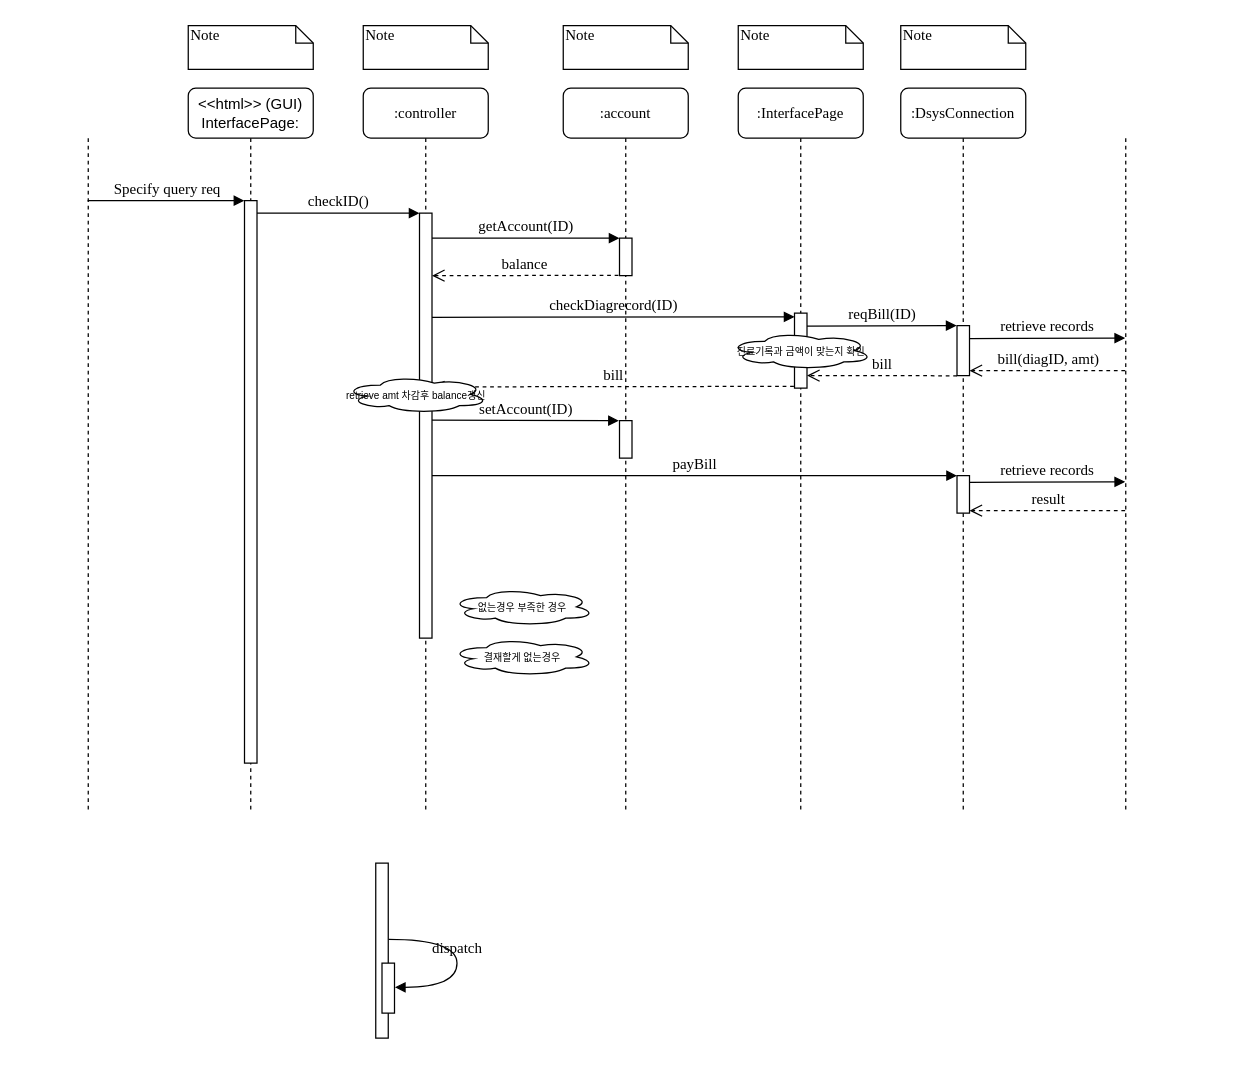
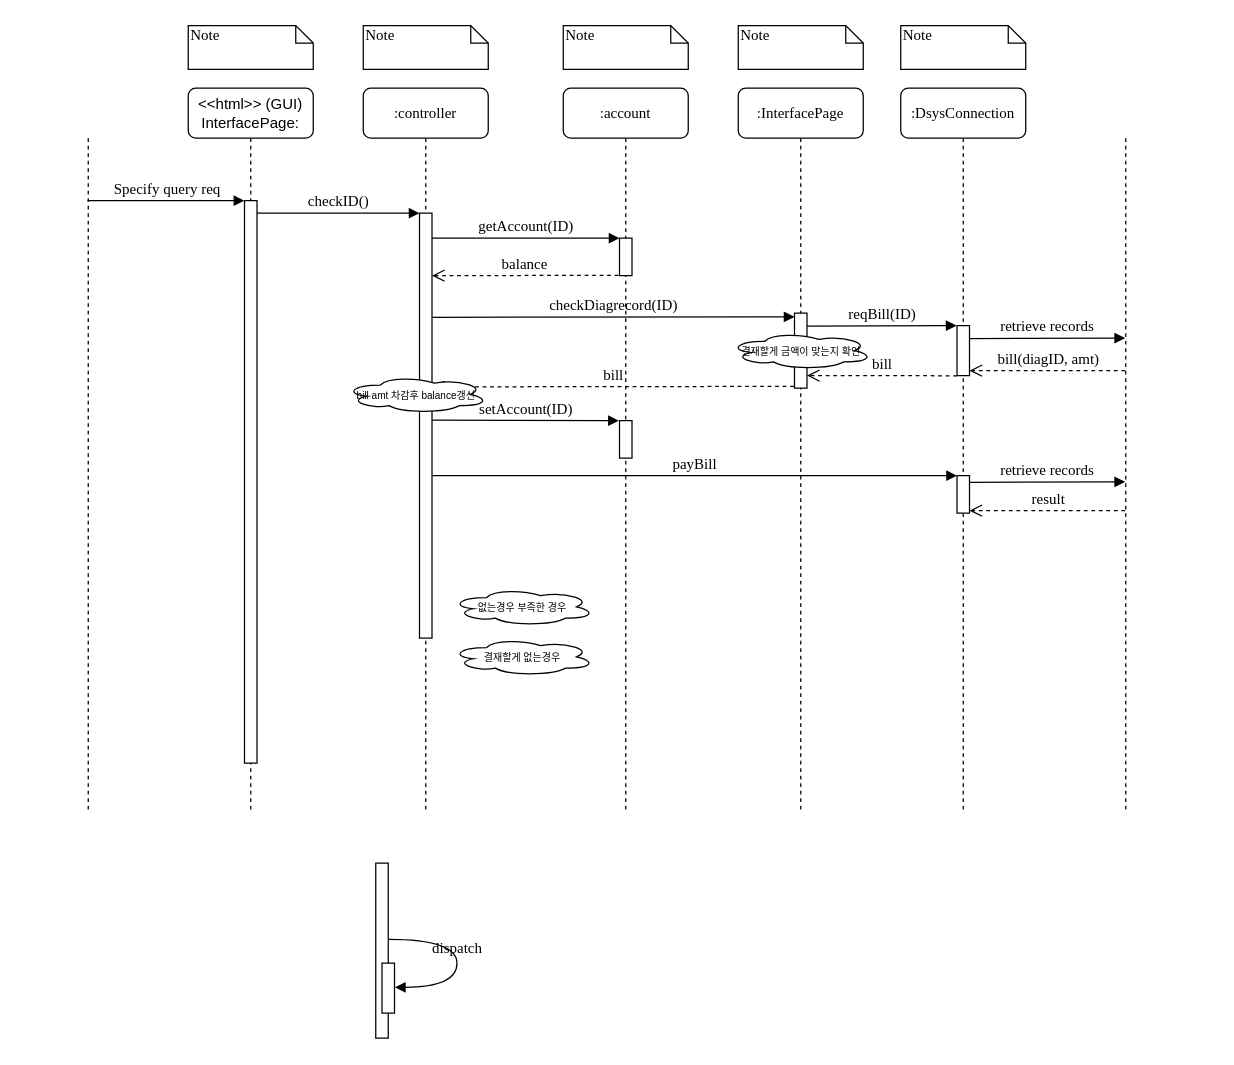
node "진료기록과 금액이 맞는지 확인": label "진료기록과 금액이 맞는지 확인" -> "결재할게 금액이 맞는지 확인"
node "retrieve amt 차감후 balance갱신": label "retrieve amt 차감후 balance갱신" -> "bill amt 차감후 balance갱신"
